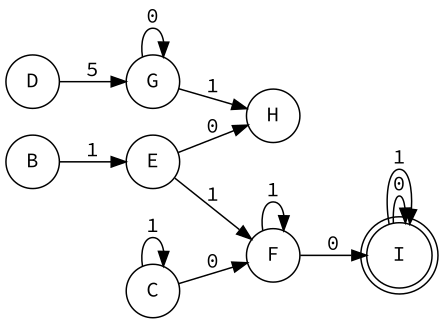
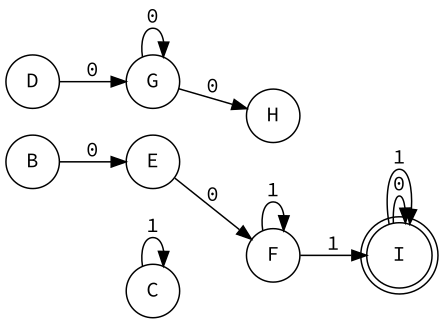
edge "D" -> "G": label "5" -> "0"
edge "G" -> "H": label "1" -> "0"
edge "E" -> "H": removed, label "0"
edge "B" -> "E": label "1" -> "0"
edge "E" -> "F": label "1" -> "0"
edge "F" -> "I": label "0" -> "1"
edge "C" -> "F": removed, label "0"
